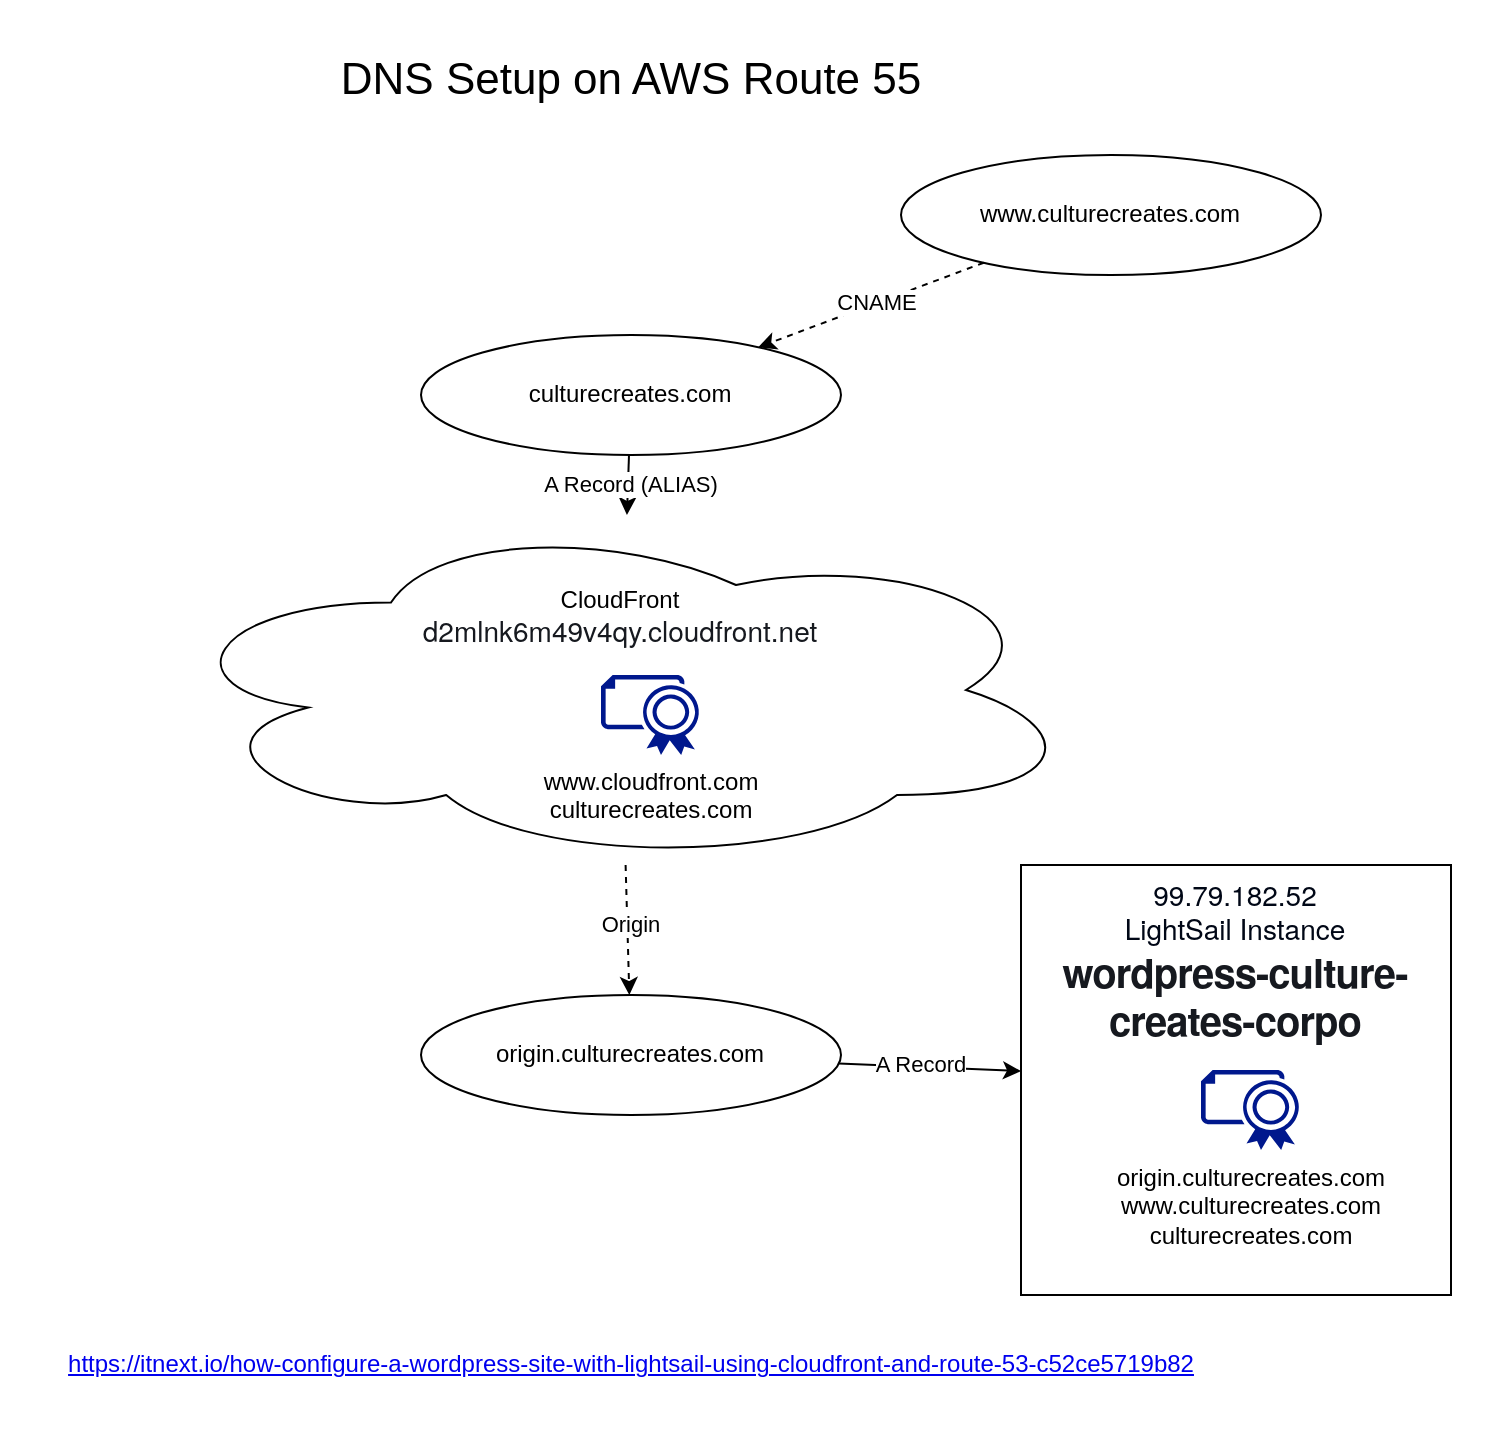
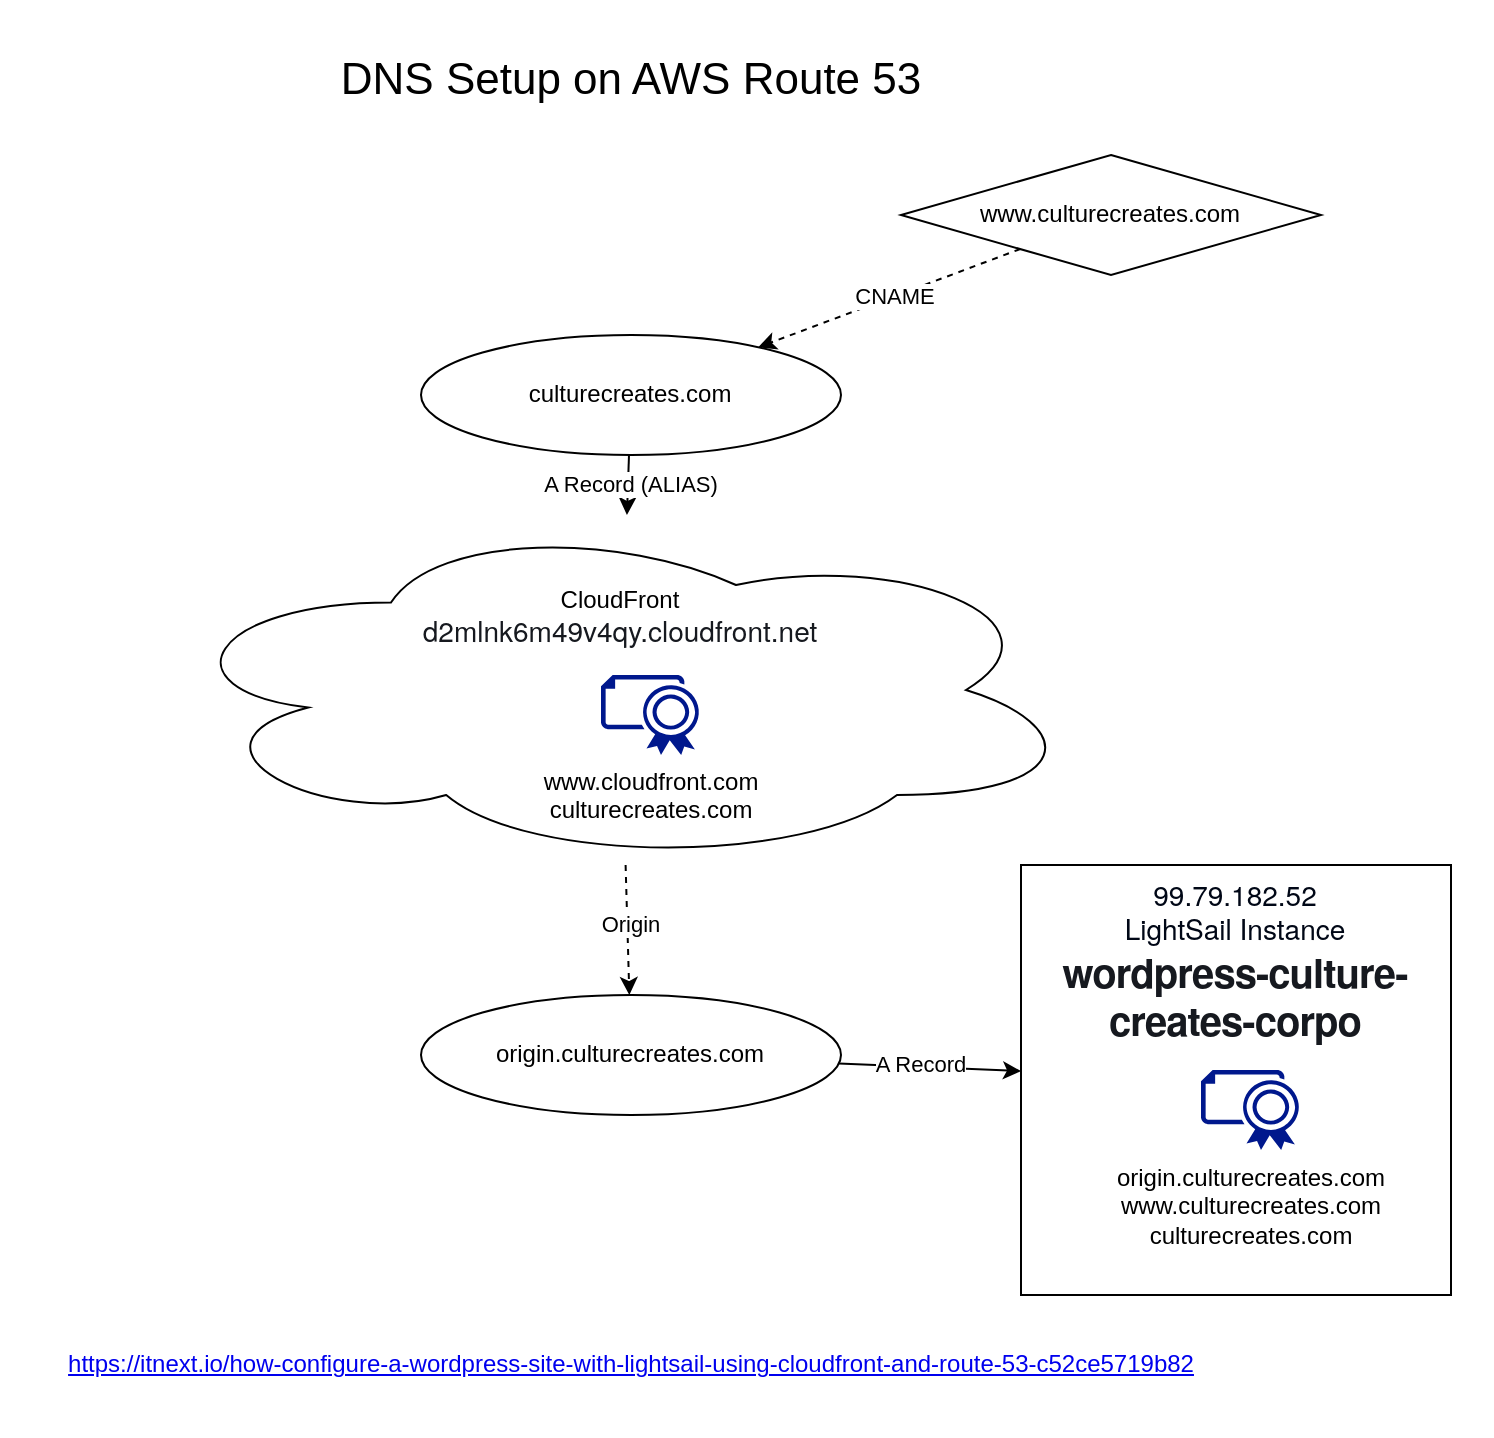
node "DNS Setup on AWS Route 55": label "DNS Setup on AWS Route 55" -> "DNS Setup on AWS Route 53"
node "www.culturecreates.com": shape ellipse -> diamond
